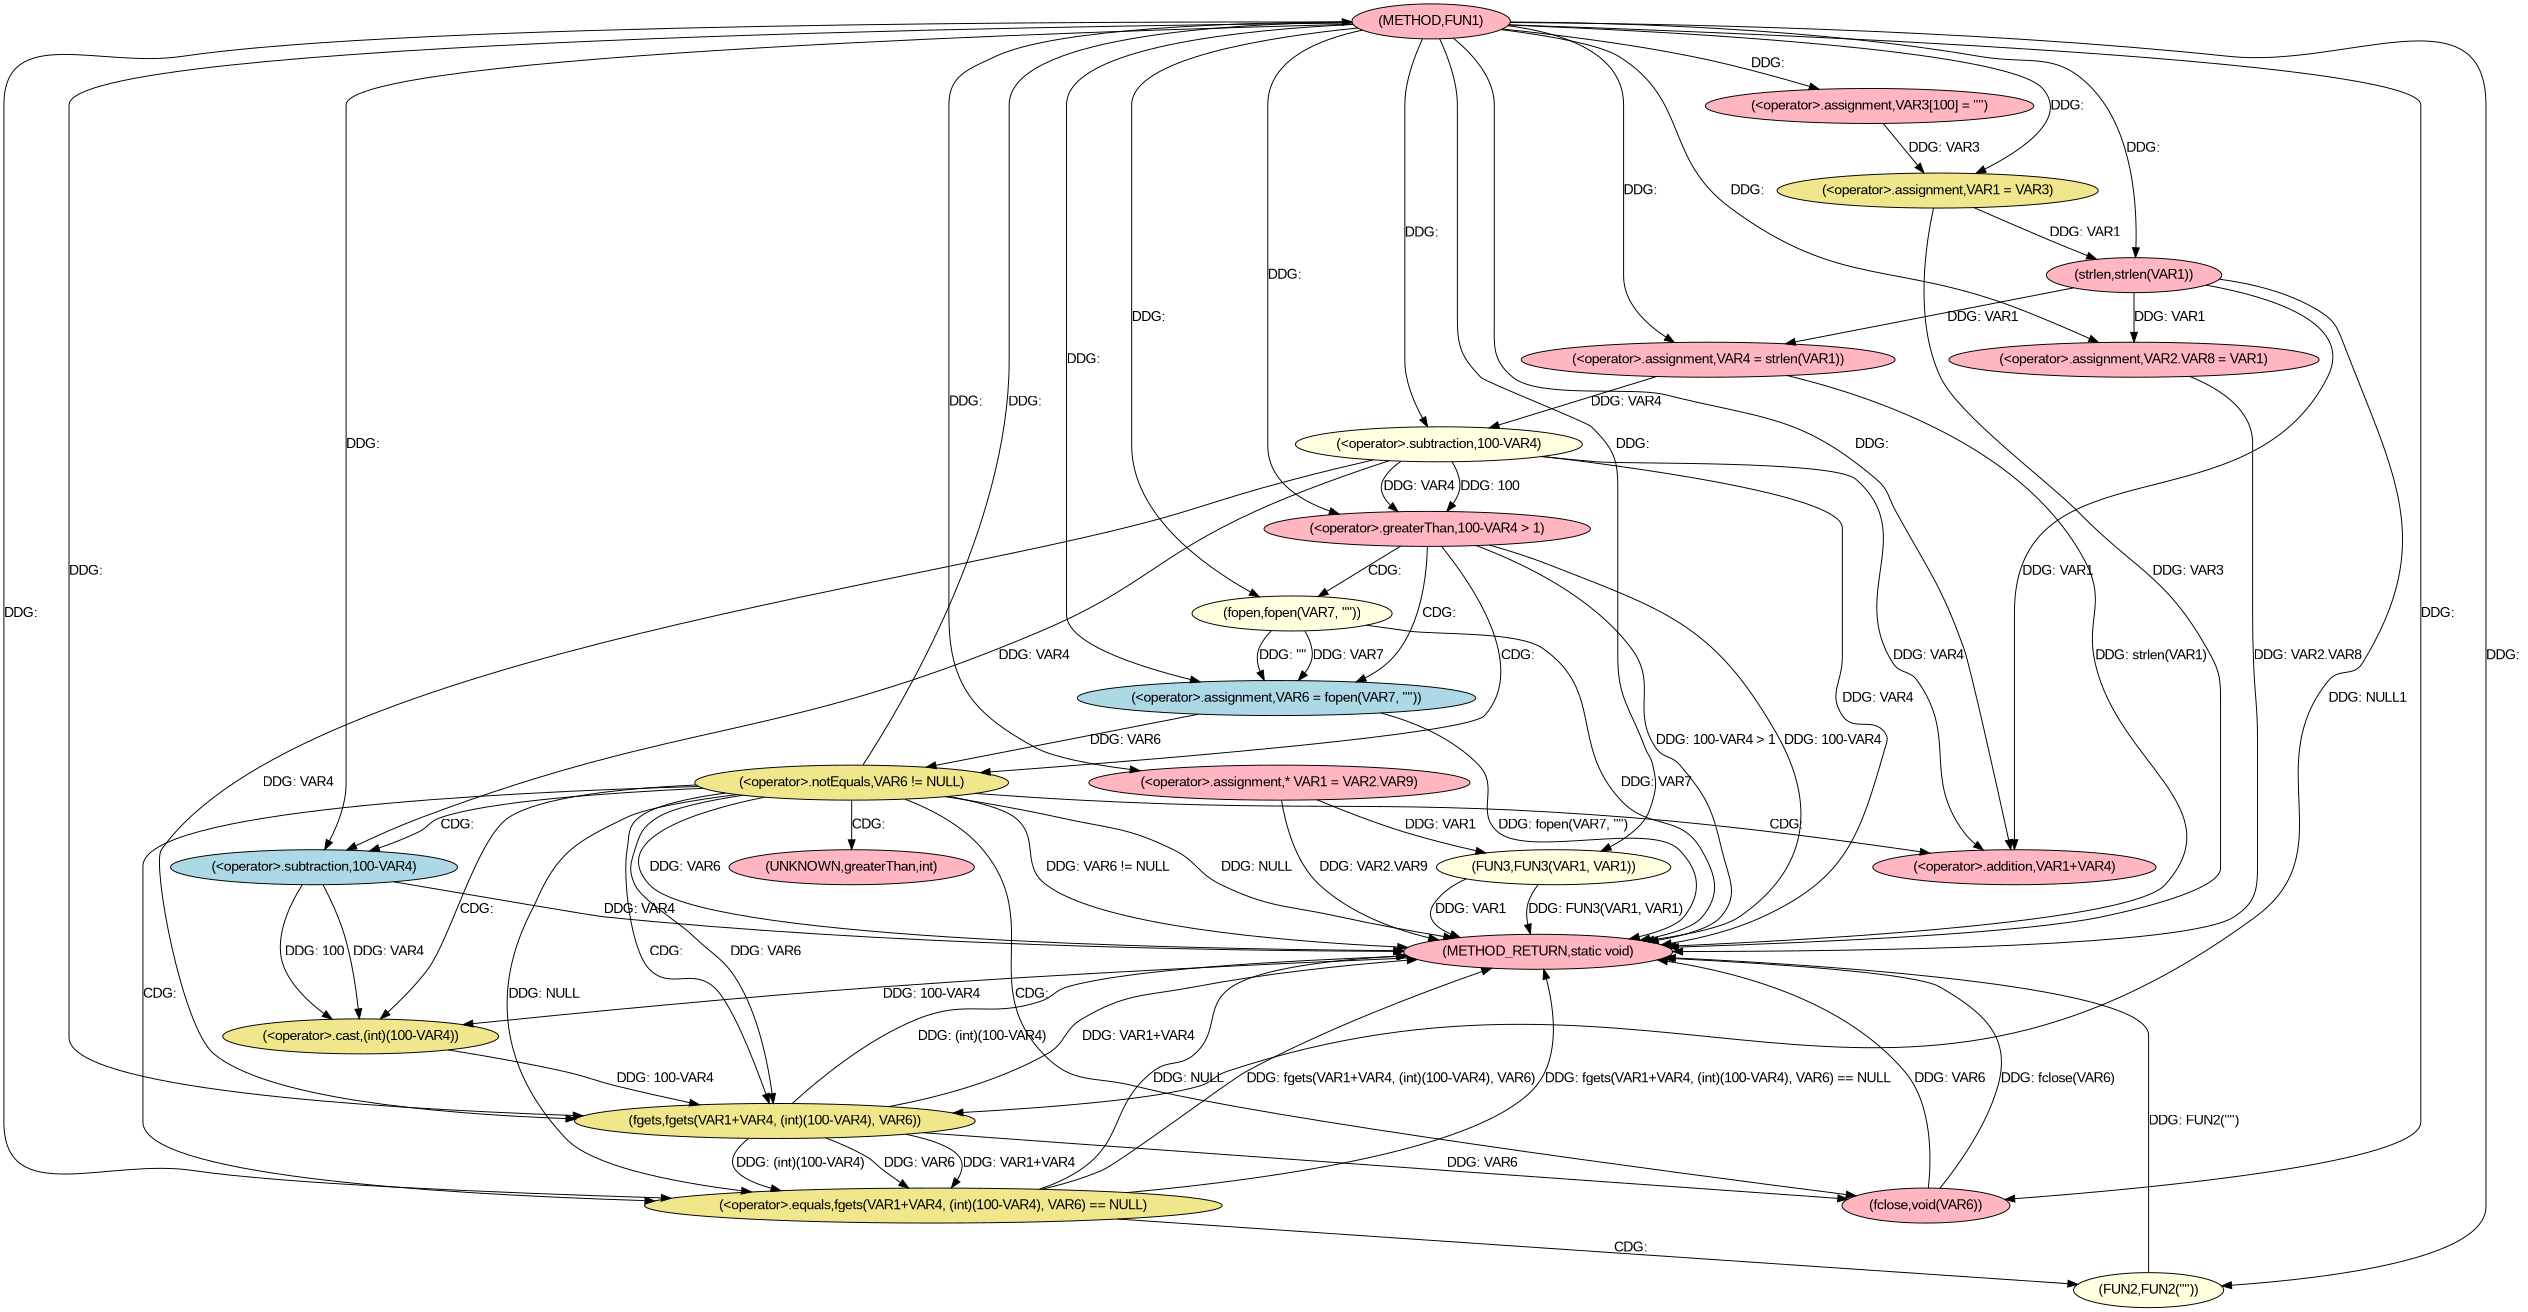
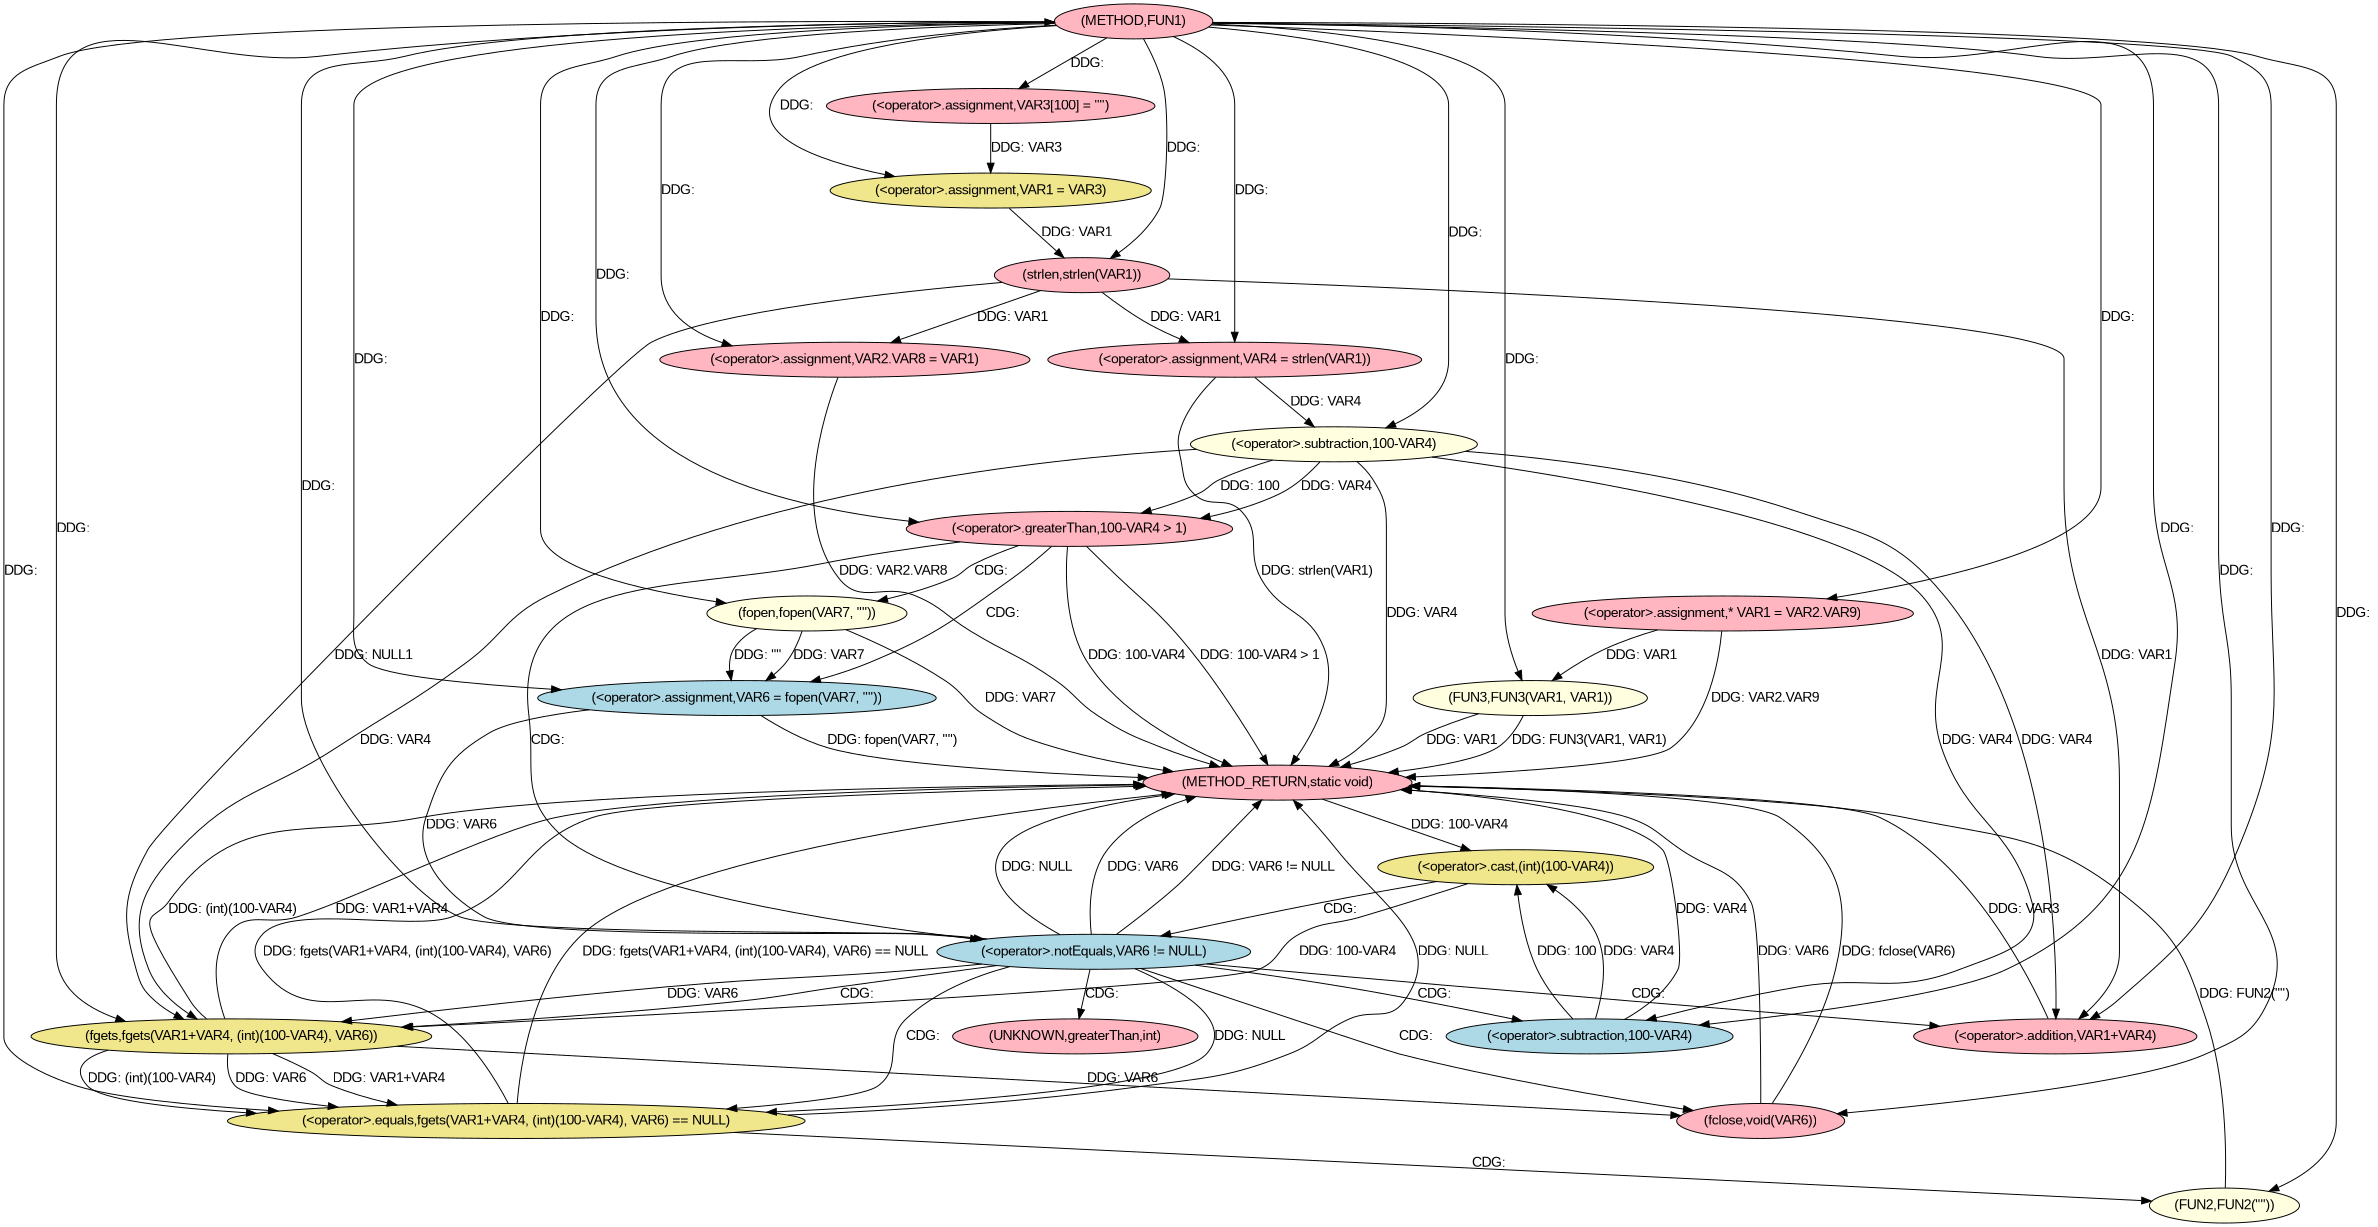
edge "(<operator>.assignment,VAR1 = VAR3)" -> "(METHOD_RETURN,static void)": now "(<operator>.addition,VAR1+VAR4)" -> "(METHOD_RETURN,static void)"
node "(<operator>.notEquals,VAR6 != NULL)": fillcolor khaki -> lightblue
edge "(<operator>.notEquals,VAR6 != NULL)" -> "(<operator>.cast,(int)(100-VAR4))": reversed
